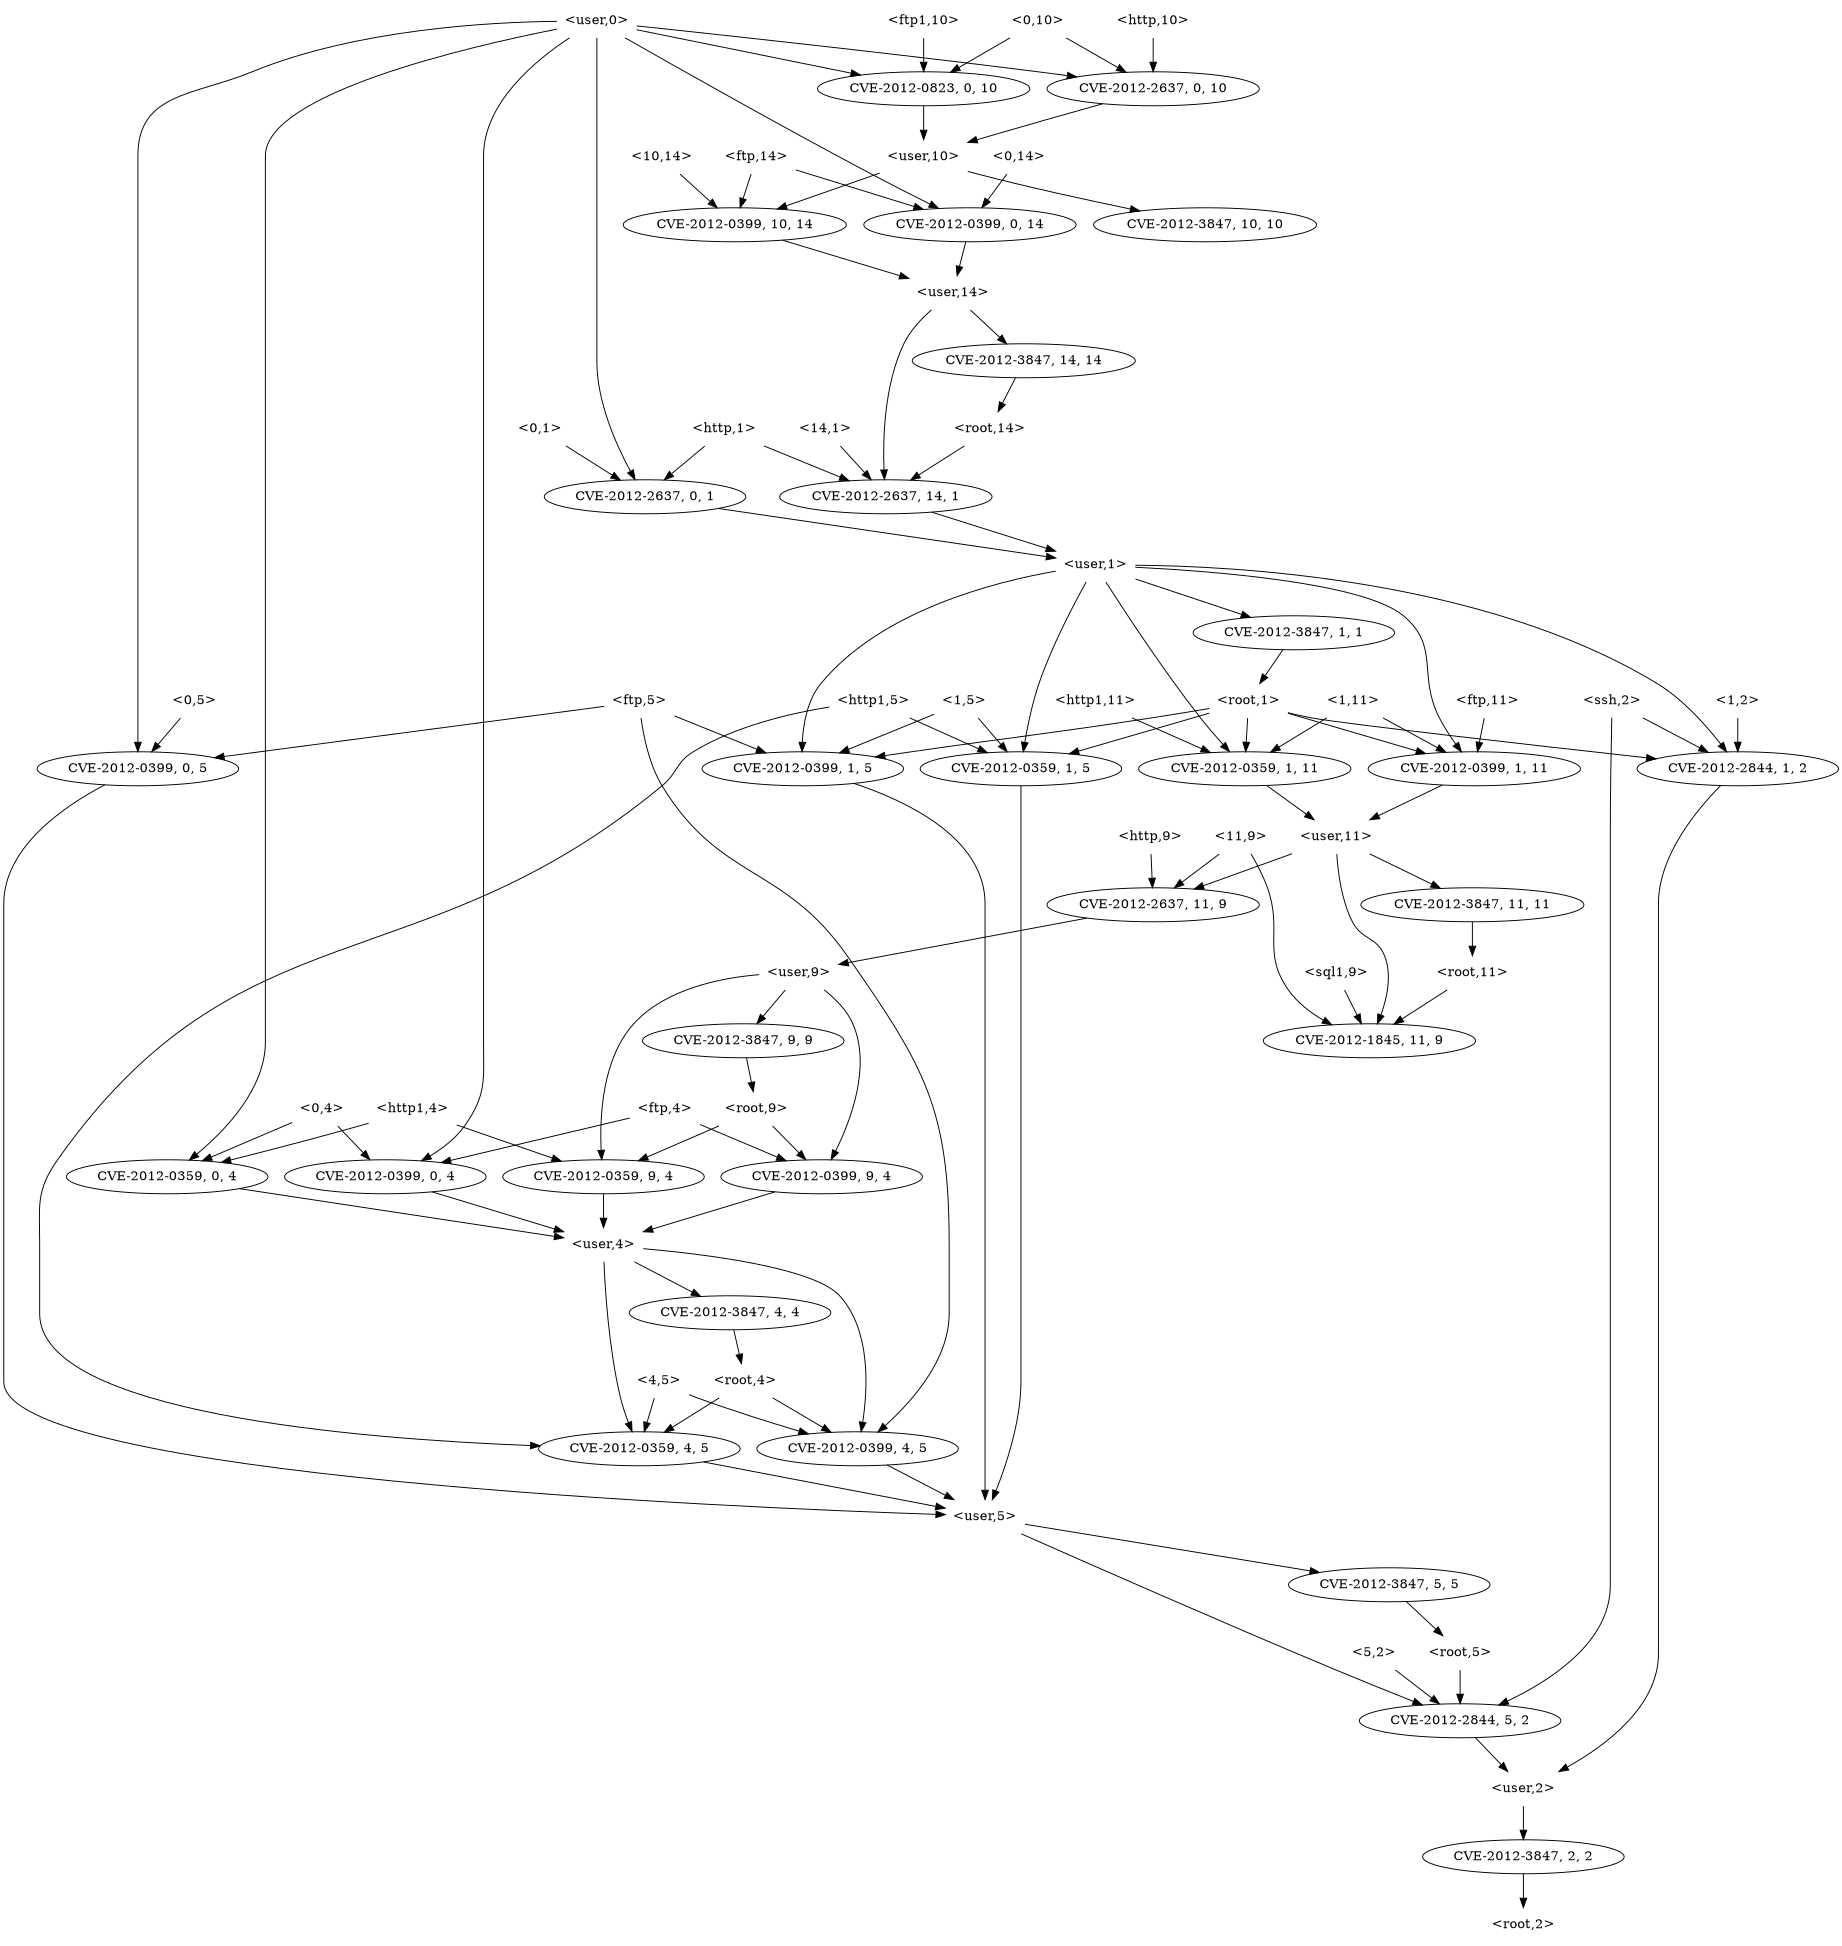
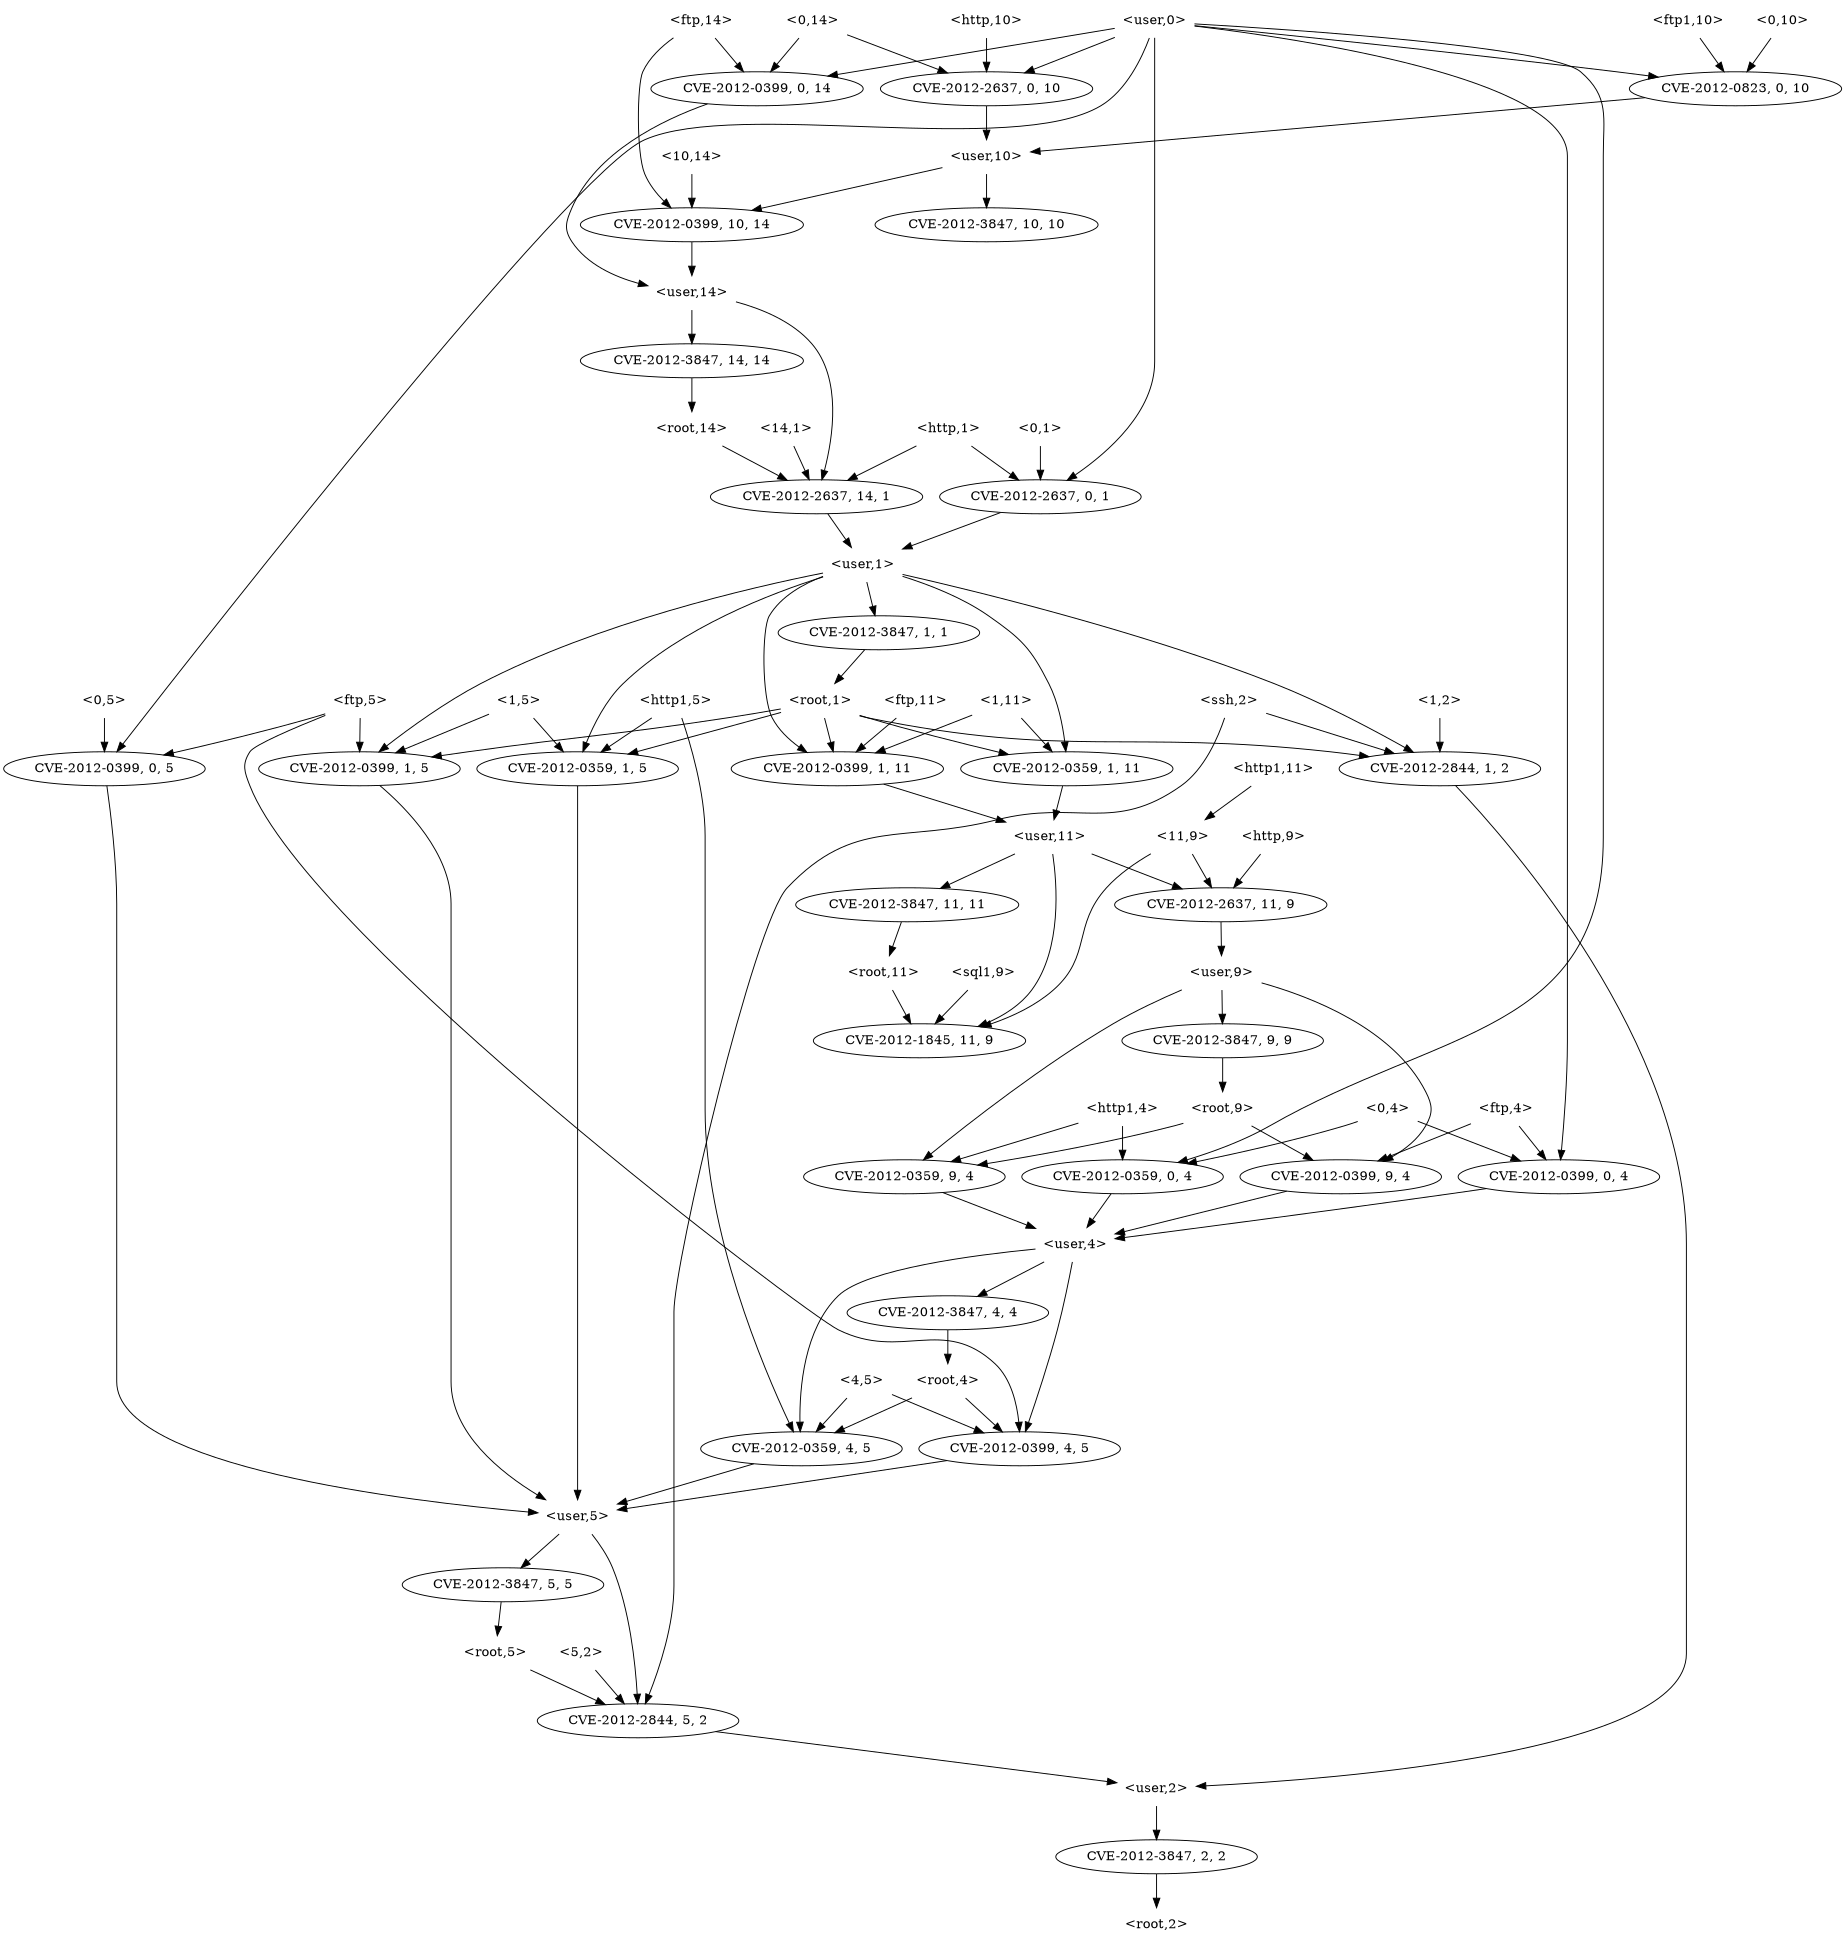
edge "<0,10>" -> "CVE-2012-2637, 0, 10": now "<0,14>" -> "CVE-2012-2637, 0, 10"
edge "<http1,11>" -> "CVE-2012-0359, 1, 11": now "<http1,11>" -> "<11,9>"
